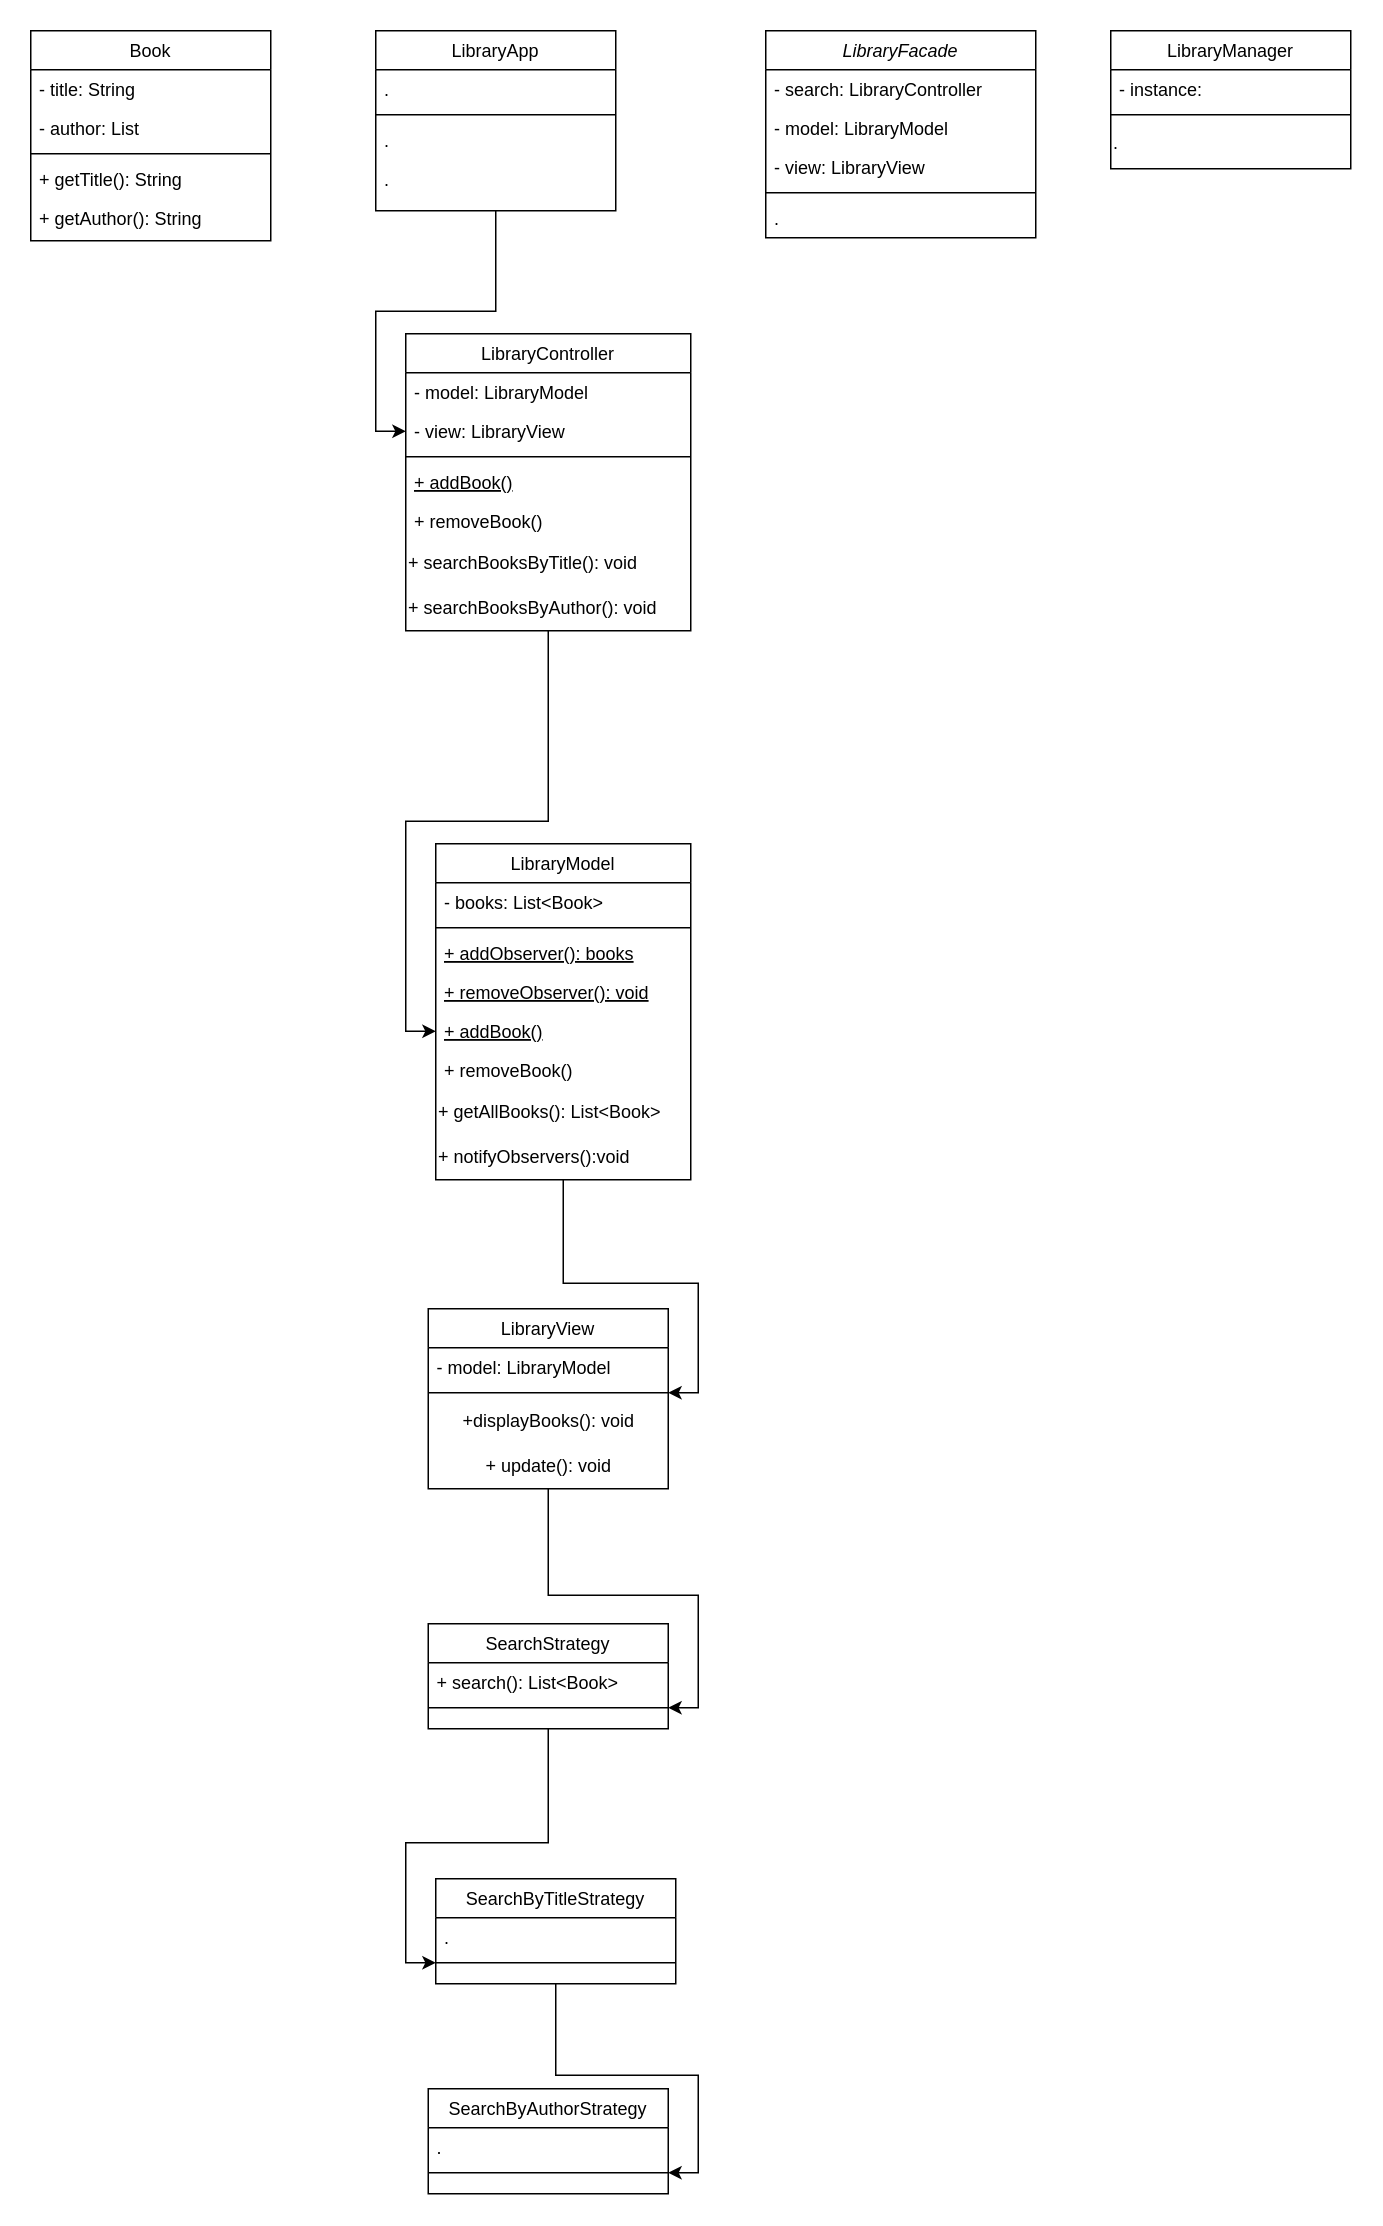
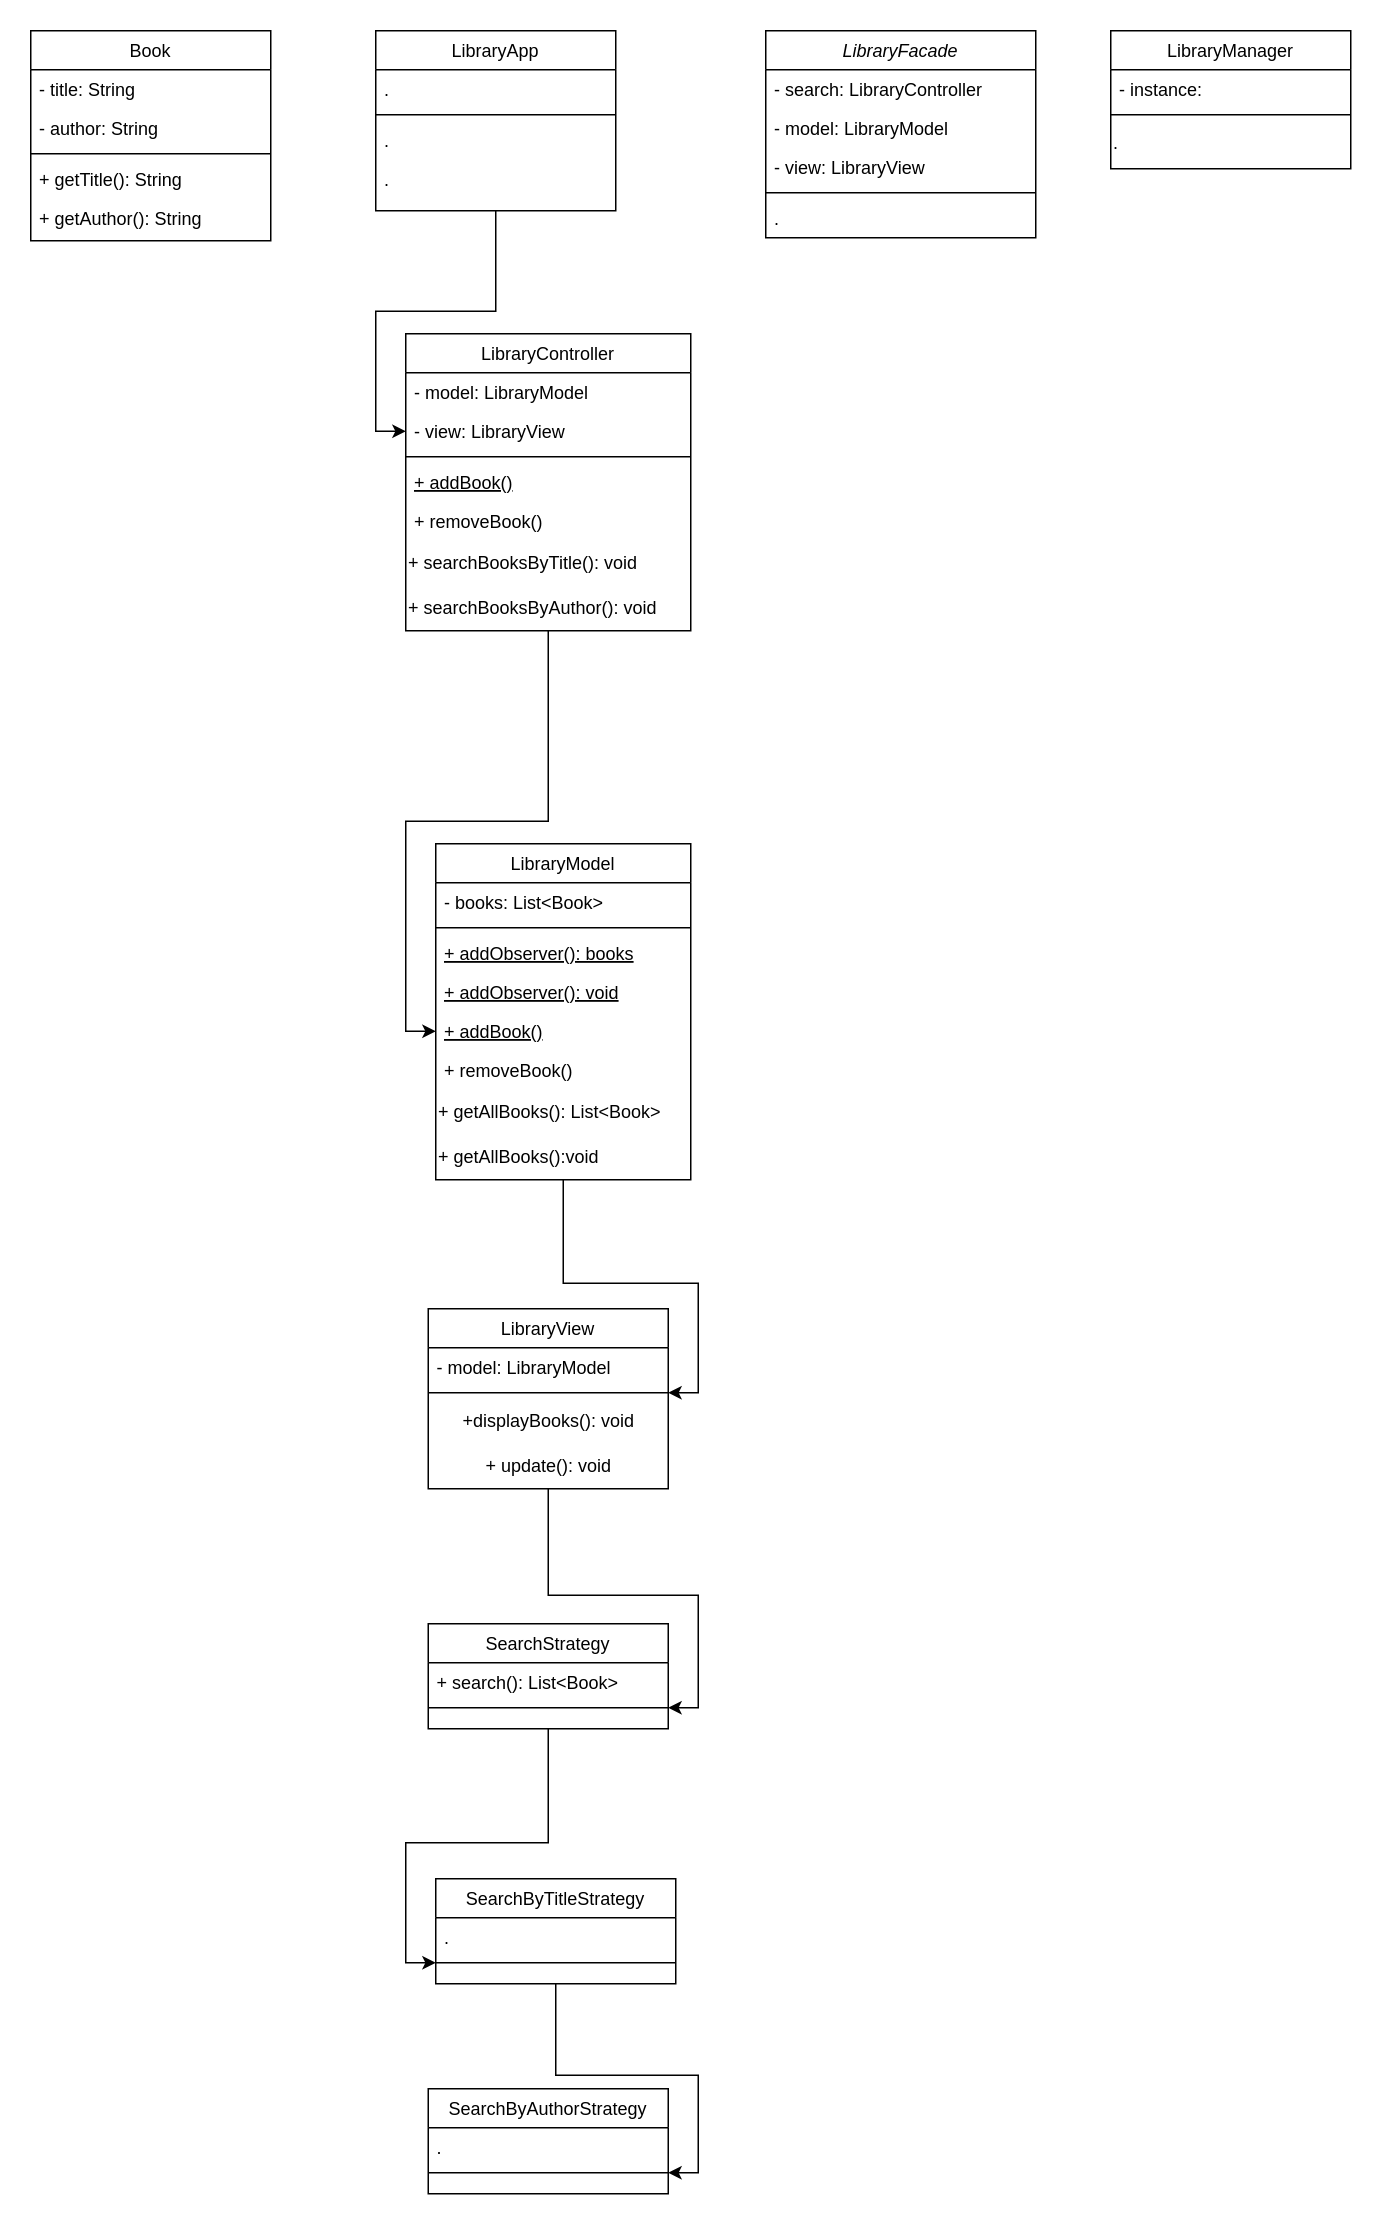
node "- author: List": label "- author: List" -> "- author: String"
node "+ removeObserver(): void": label "+ removeObserver(): void" -> "+ addObserver(): void"
node "+ notifyObservers():void": label "+ notifyObservers():void" -> "+ getAllBooks():void"
